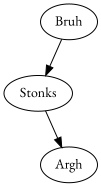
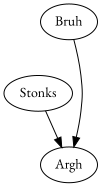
edge "Bruh" -> "Stonks": now "Bruh" -> "Argh"
